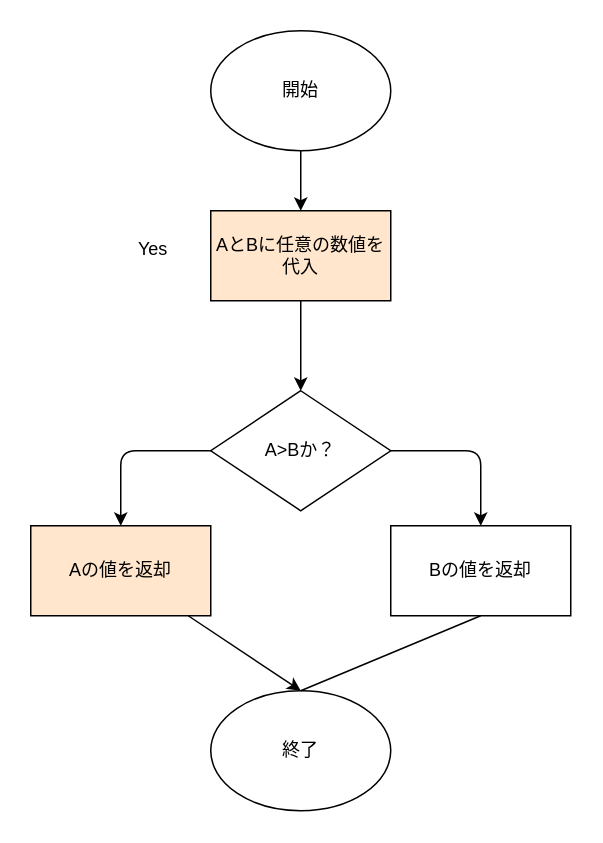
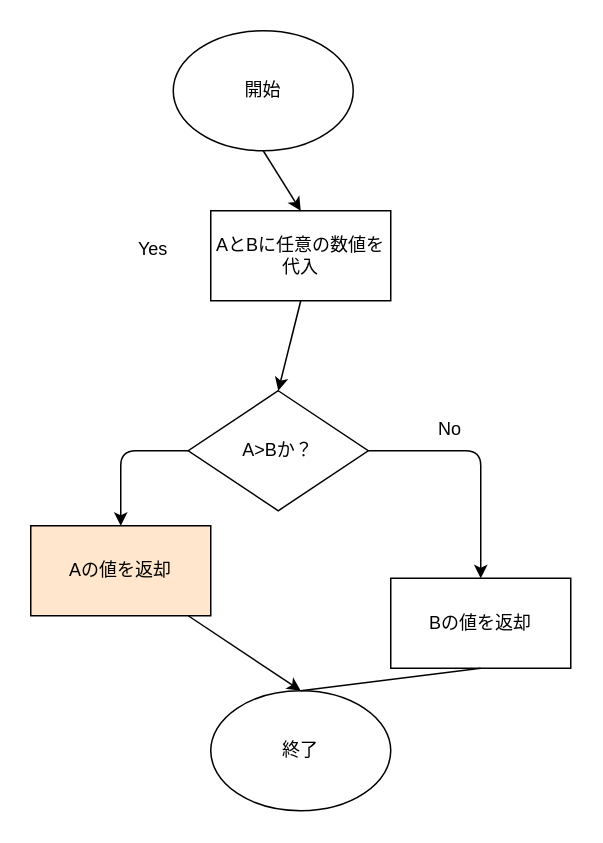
node "開始": moved (301, 91) -> (263, 91)
node "AとBに任意の数値を代入": fillcolor #ffe6cc -> #ffffff
node "No": added
node "A>Bか？": moved (301, 451) -> (278, 451)
node "Bの値を返却": moved (481, 571) -> (481, 623)
